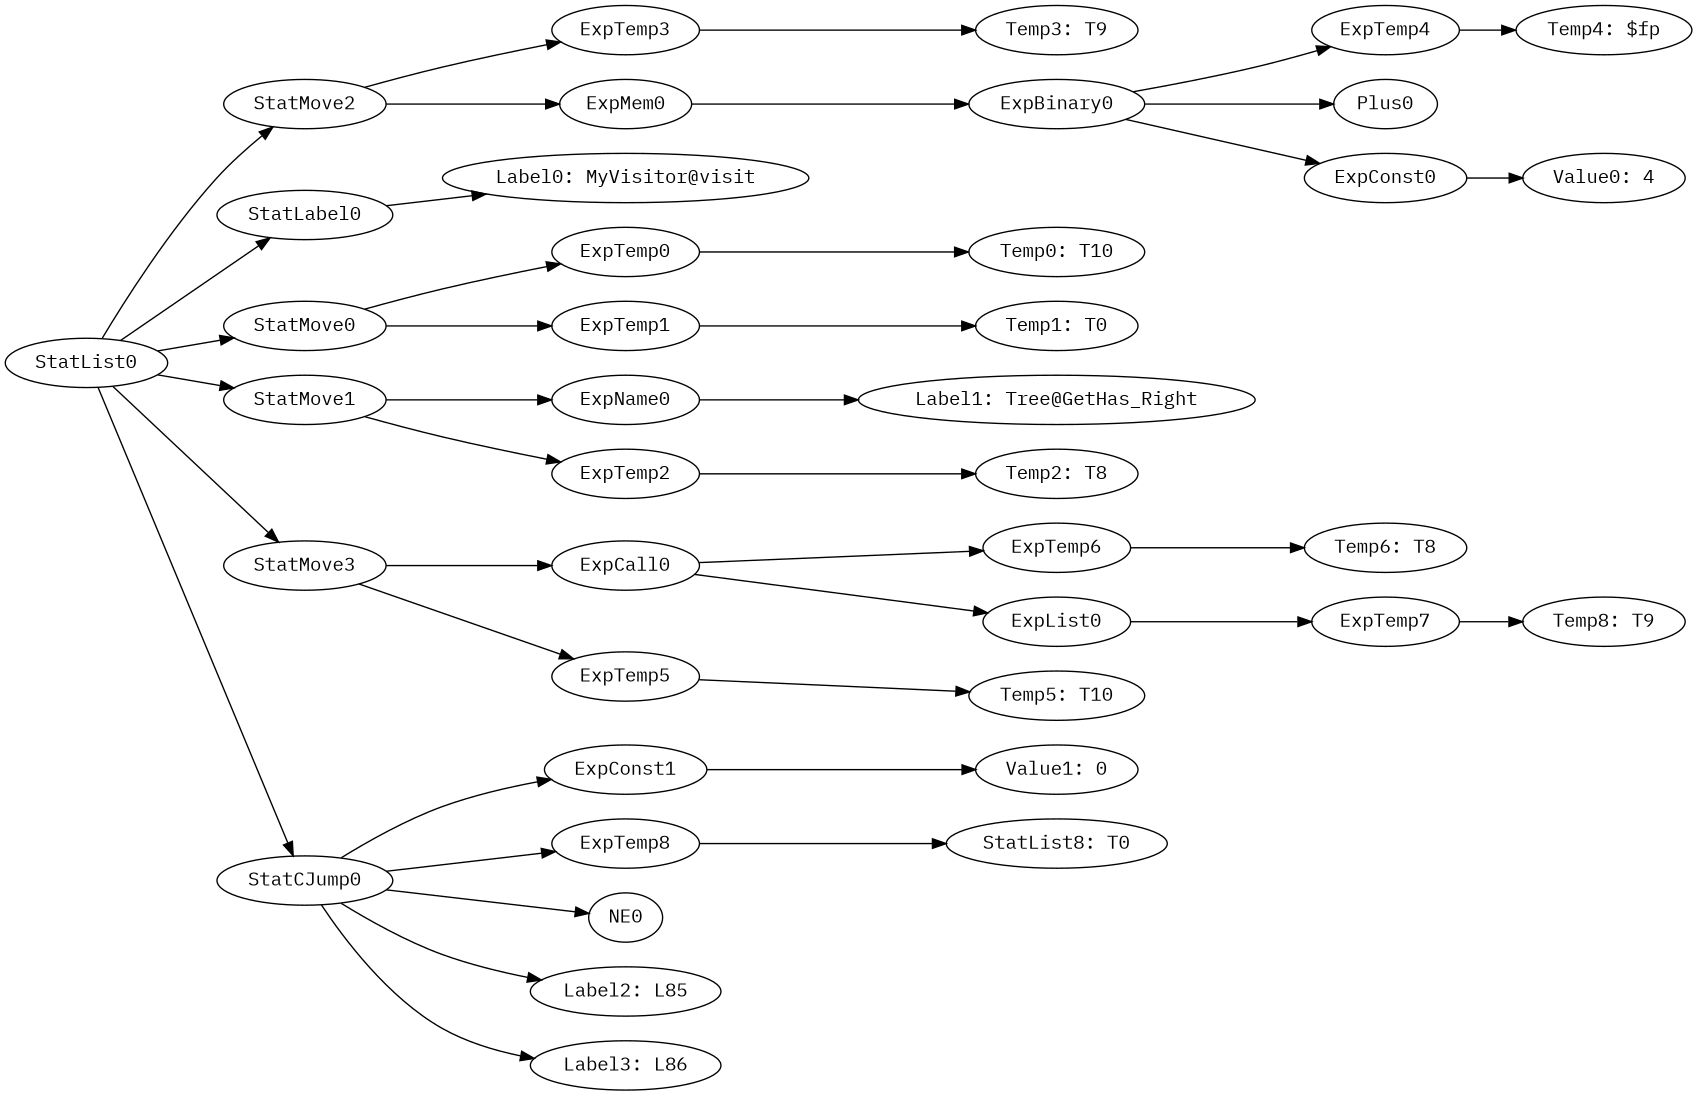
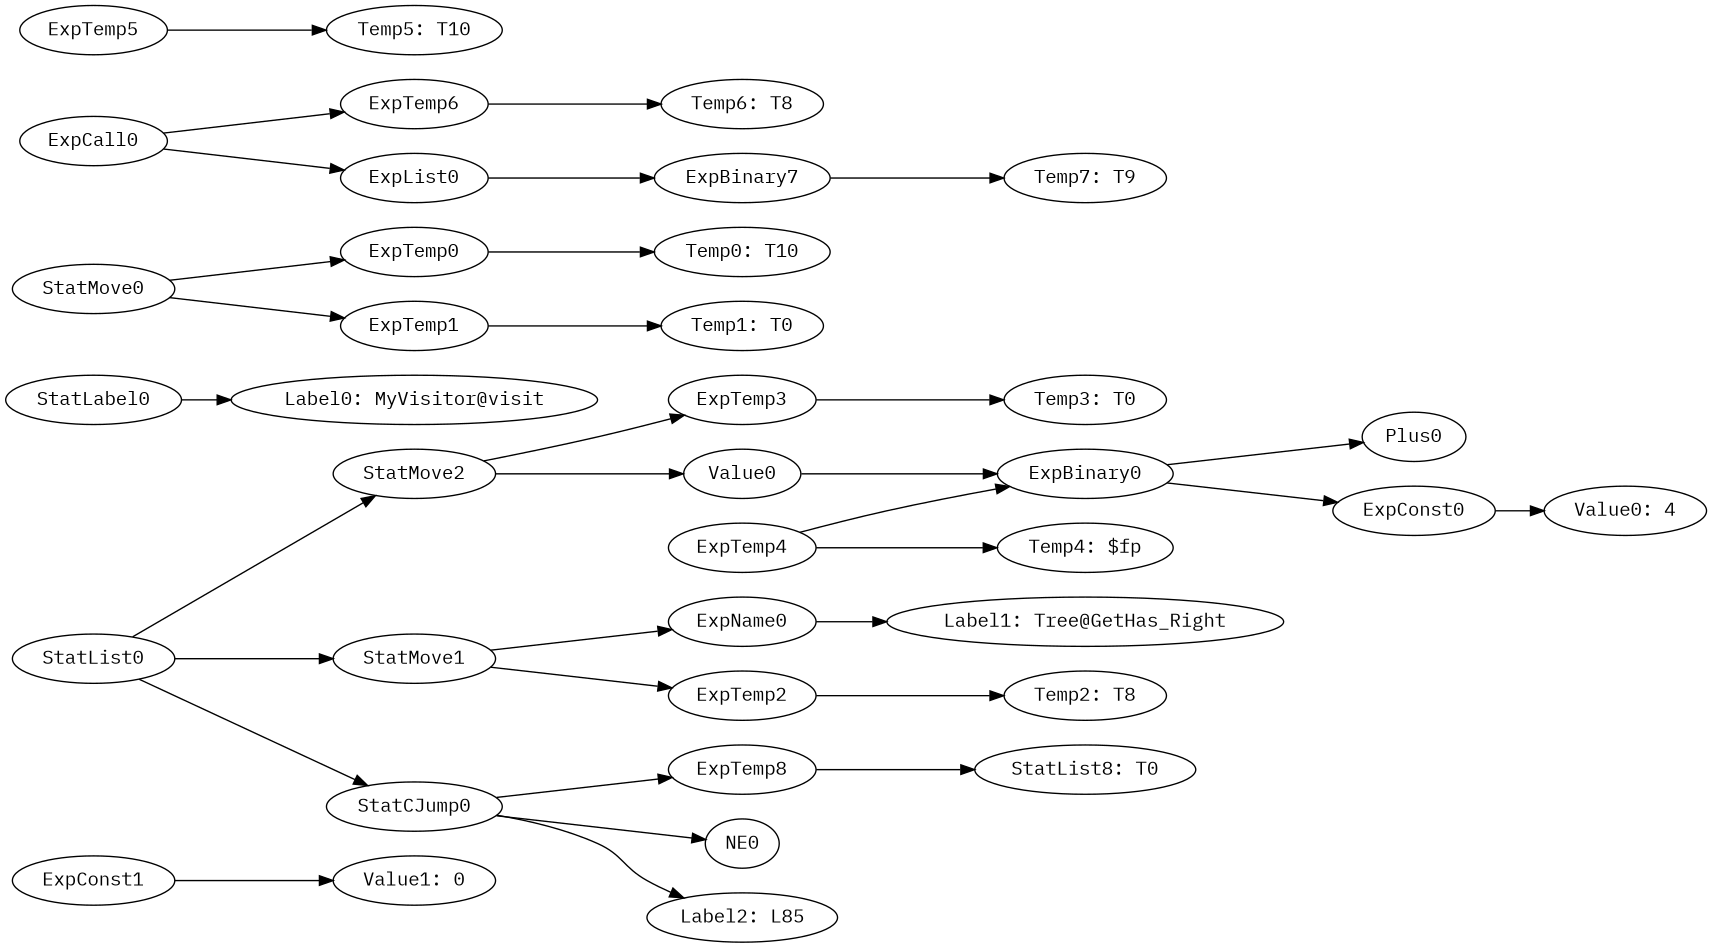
node "Temp3: T9": label "Temp3: T9" -> "Temp3: T0"
edge "ExpBinary0" -> "ExpTemp4": reversed
node "ExpMem0": label "ExpMem0" -> "Value0"
edge "StatList0" -> "StatLabel0": removed
edge "StatList0" -> "StatMove0": removed
node "StatMove3": removed
node "ExpTemp7": label "ExpTemp7" -> "ExpBinary7"
node "Temp8: T9": label "Temp8: T9" -> "Temp7: T9"
edge "StatCJump0" -> "ExpConst1": removed
node "Label3: L86": removed
